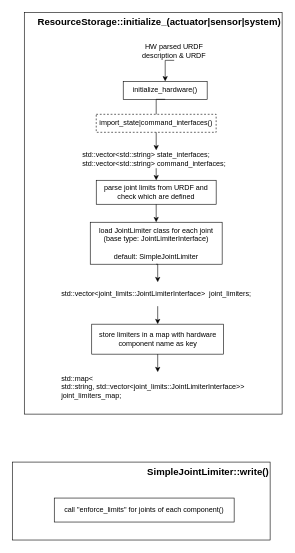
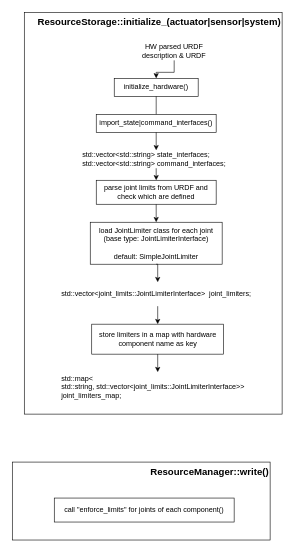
node "initialize_hardware()": moved (165, 90) -> (156, 87)
node "import_state|command_interfaces()": style dashed -> solid
node "SimpleJointLimiter::write()": label "SimpleJointLimiter::write()" -> "ResourceManager::write()"
